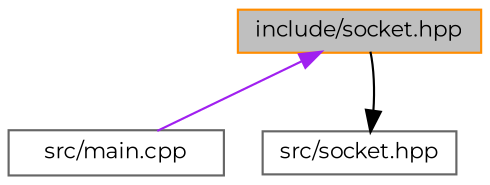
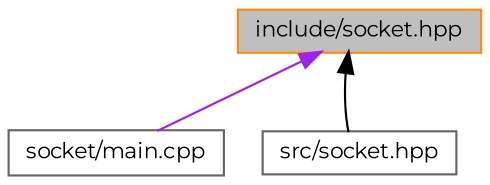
edge "include/socket.hpp" -> "src/socket.hpp": reversed
node "src/main.cpp": label "src/main.cpp" -> "socket/main.cpp"
